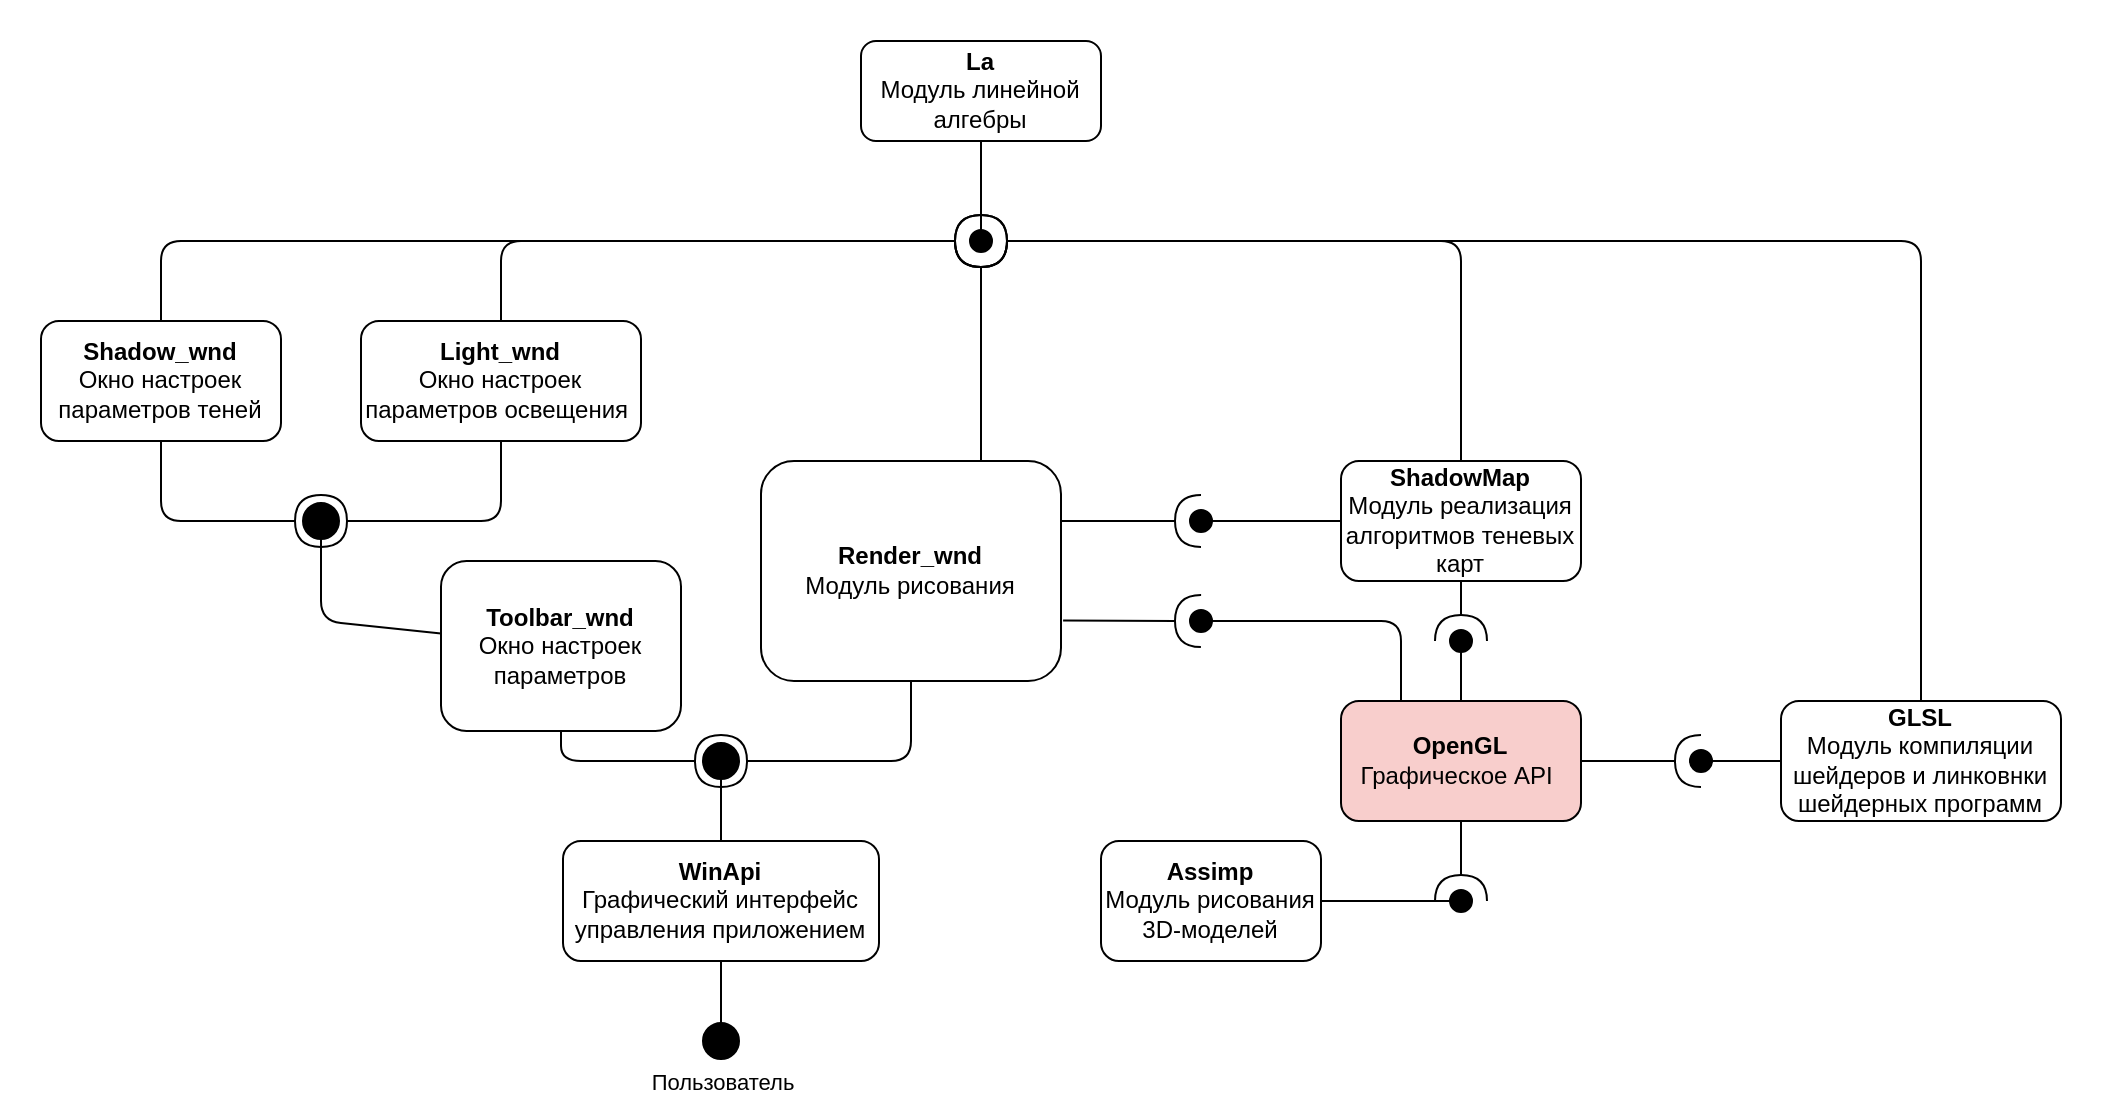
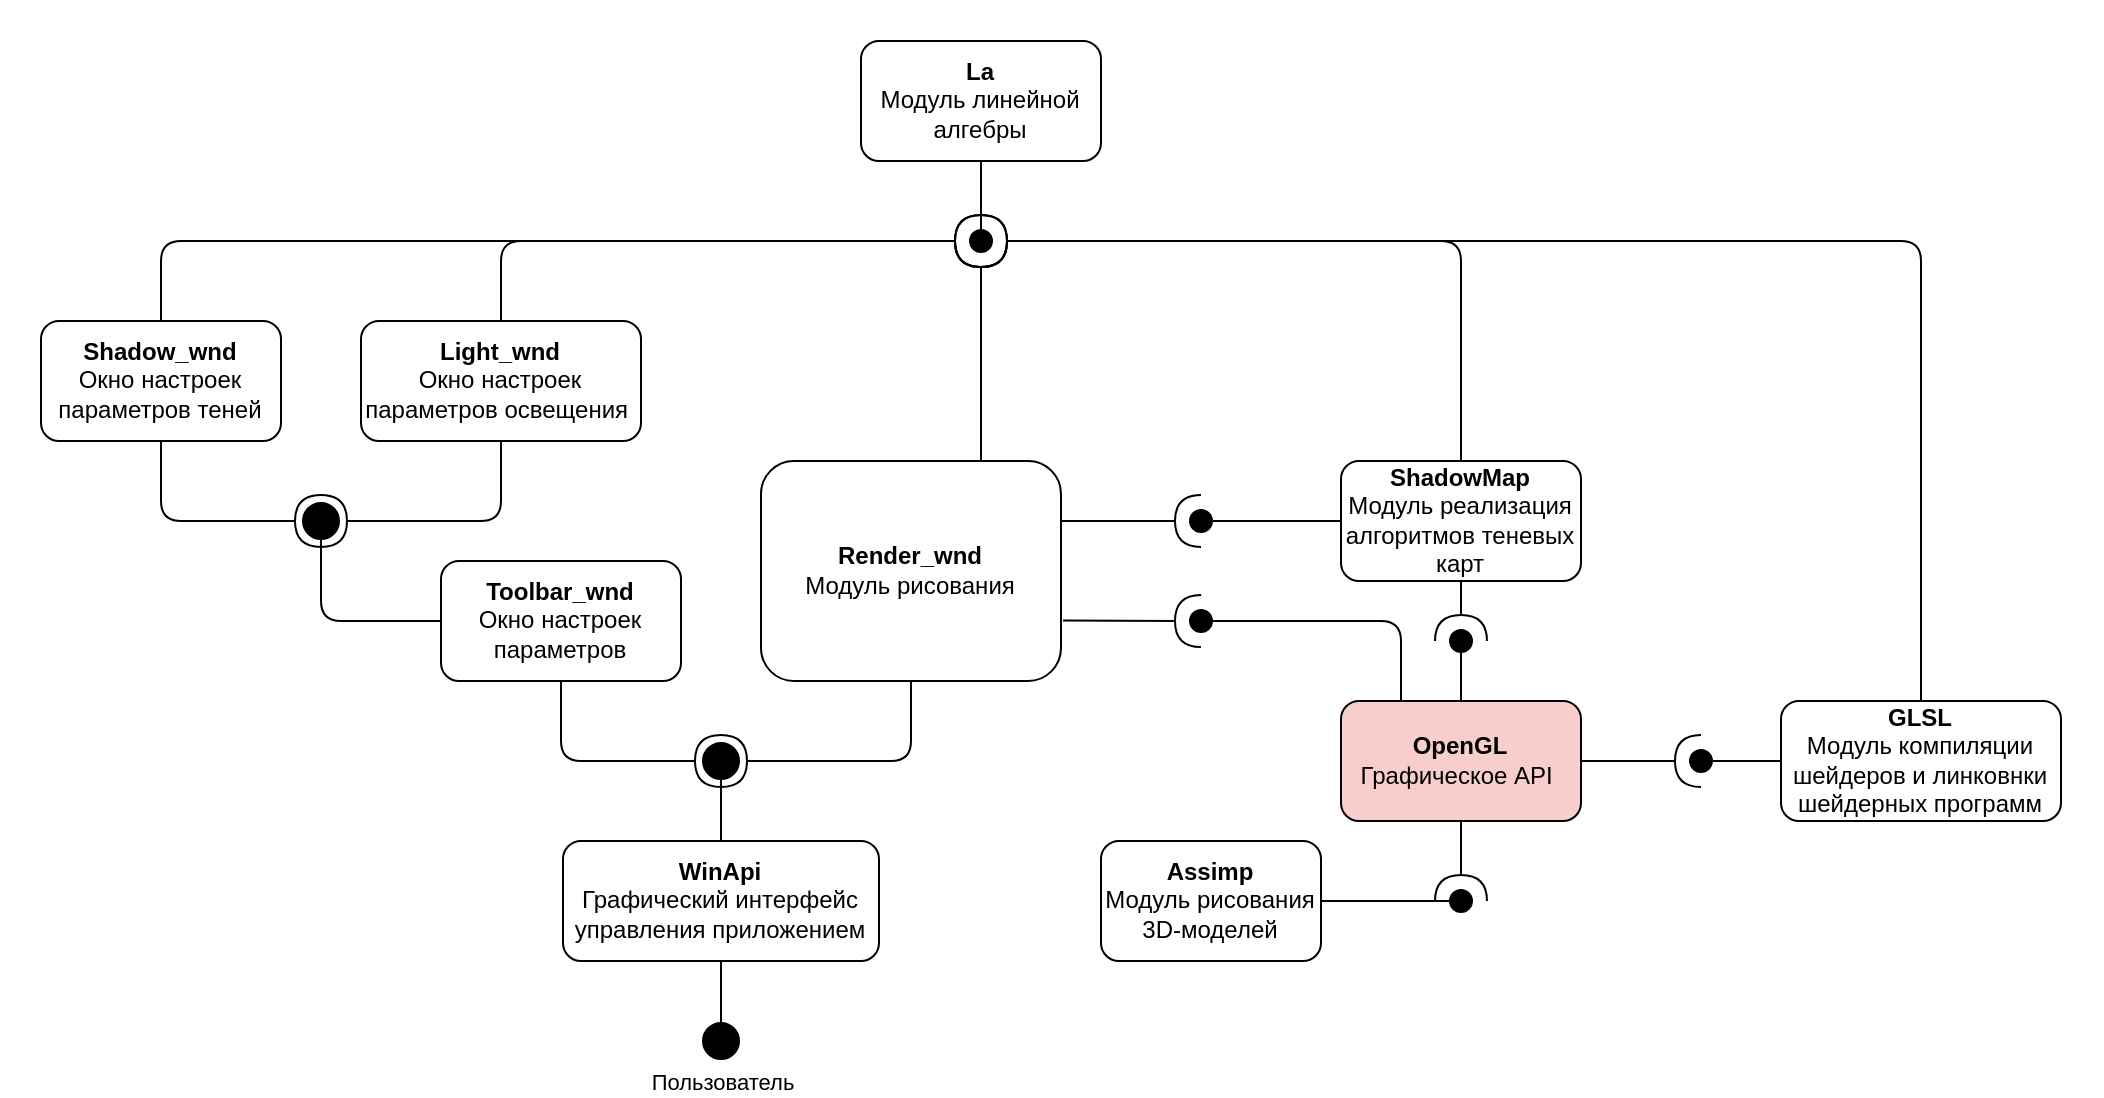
node "La Модуль линейной алгебры": size 240x100 -> 240x120
node "Toolbar_wnd Окно настроек параметров": size 240x170 -> 240x120
